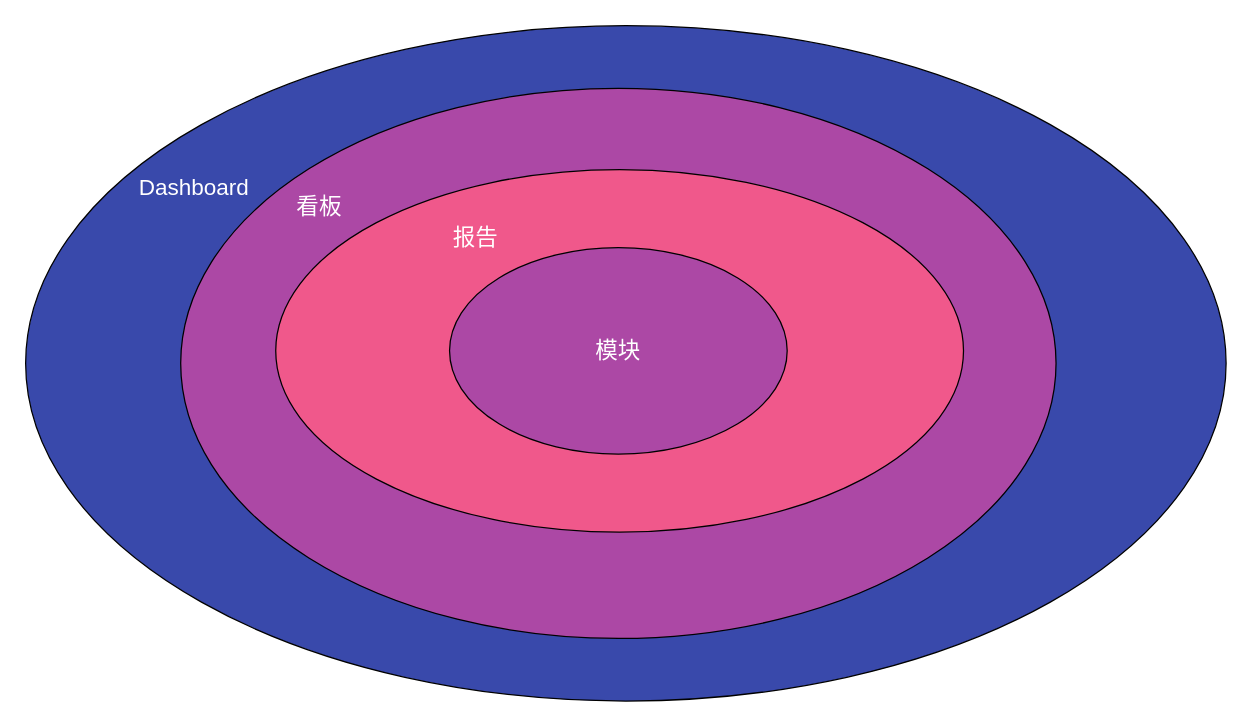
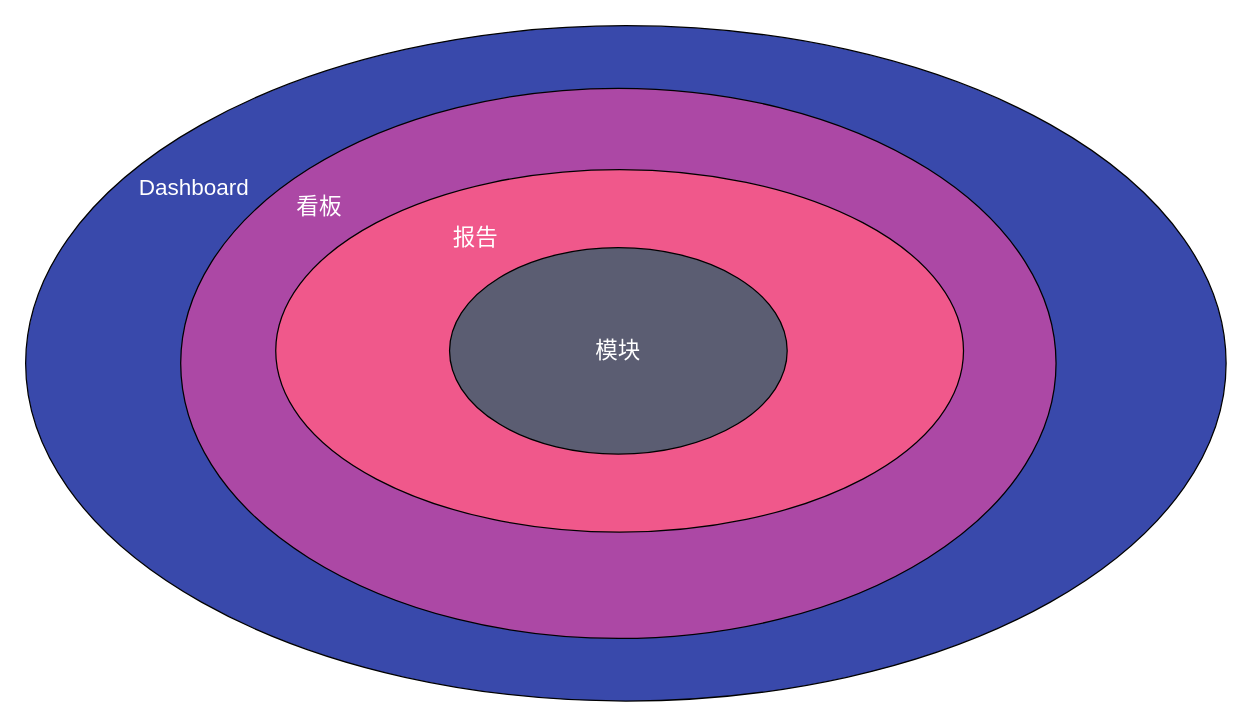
node "模块": fillcolor #ac48a5 -> #5b5d72
